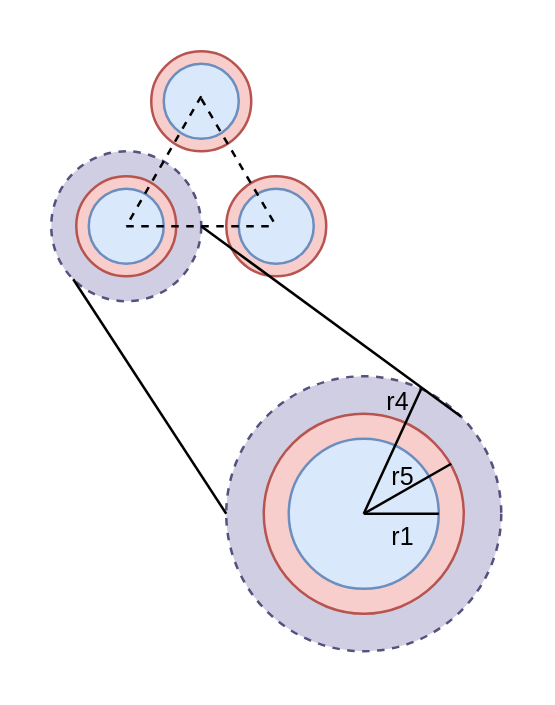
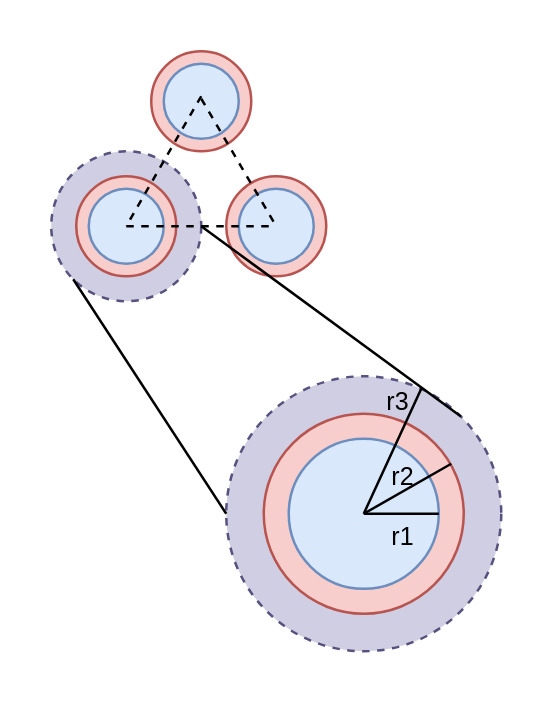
node "r4": label "r4" -> "r3"
node "r5": label "r5" -> "r2"
